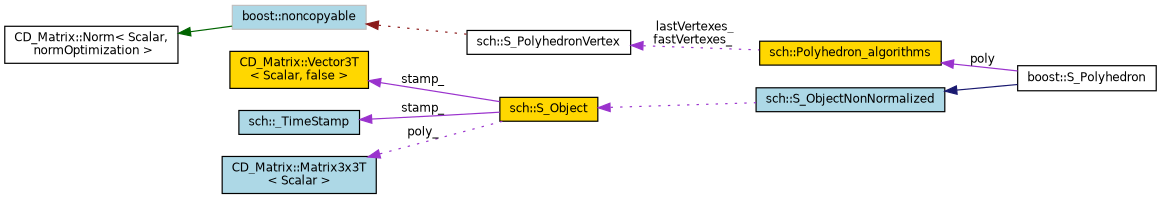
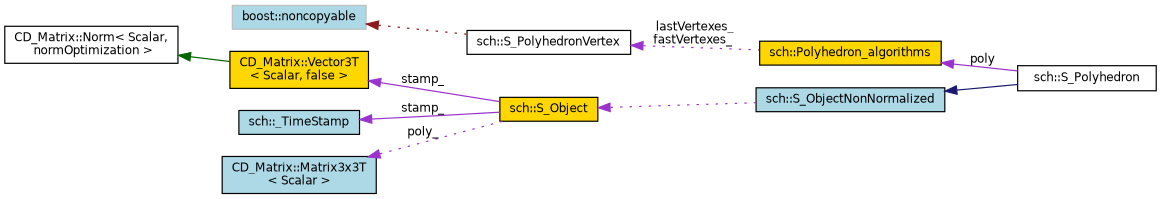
edge "boost::noncopyable" -> "CD_Matrix::Norm< Scalar, normOptimization >": now "CD_Matrix::Vector3T < Scalar, false >" -> "CD_Matrix::Norm< Scalar, normOptimization >"
node "boost::S_Polyhedron": label "boost::S_Polyhedron" -> "sch::S_Polyhedron"
